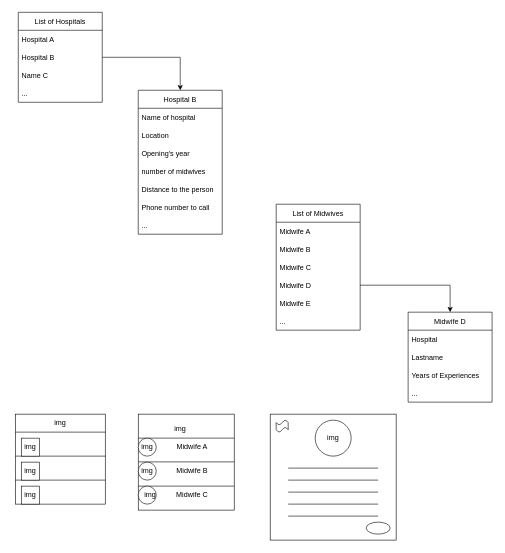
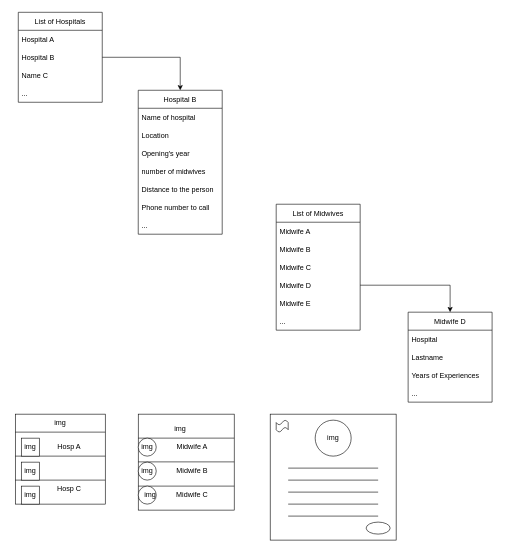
node "Hosp A": added
node "Hosp C": added
